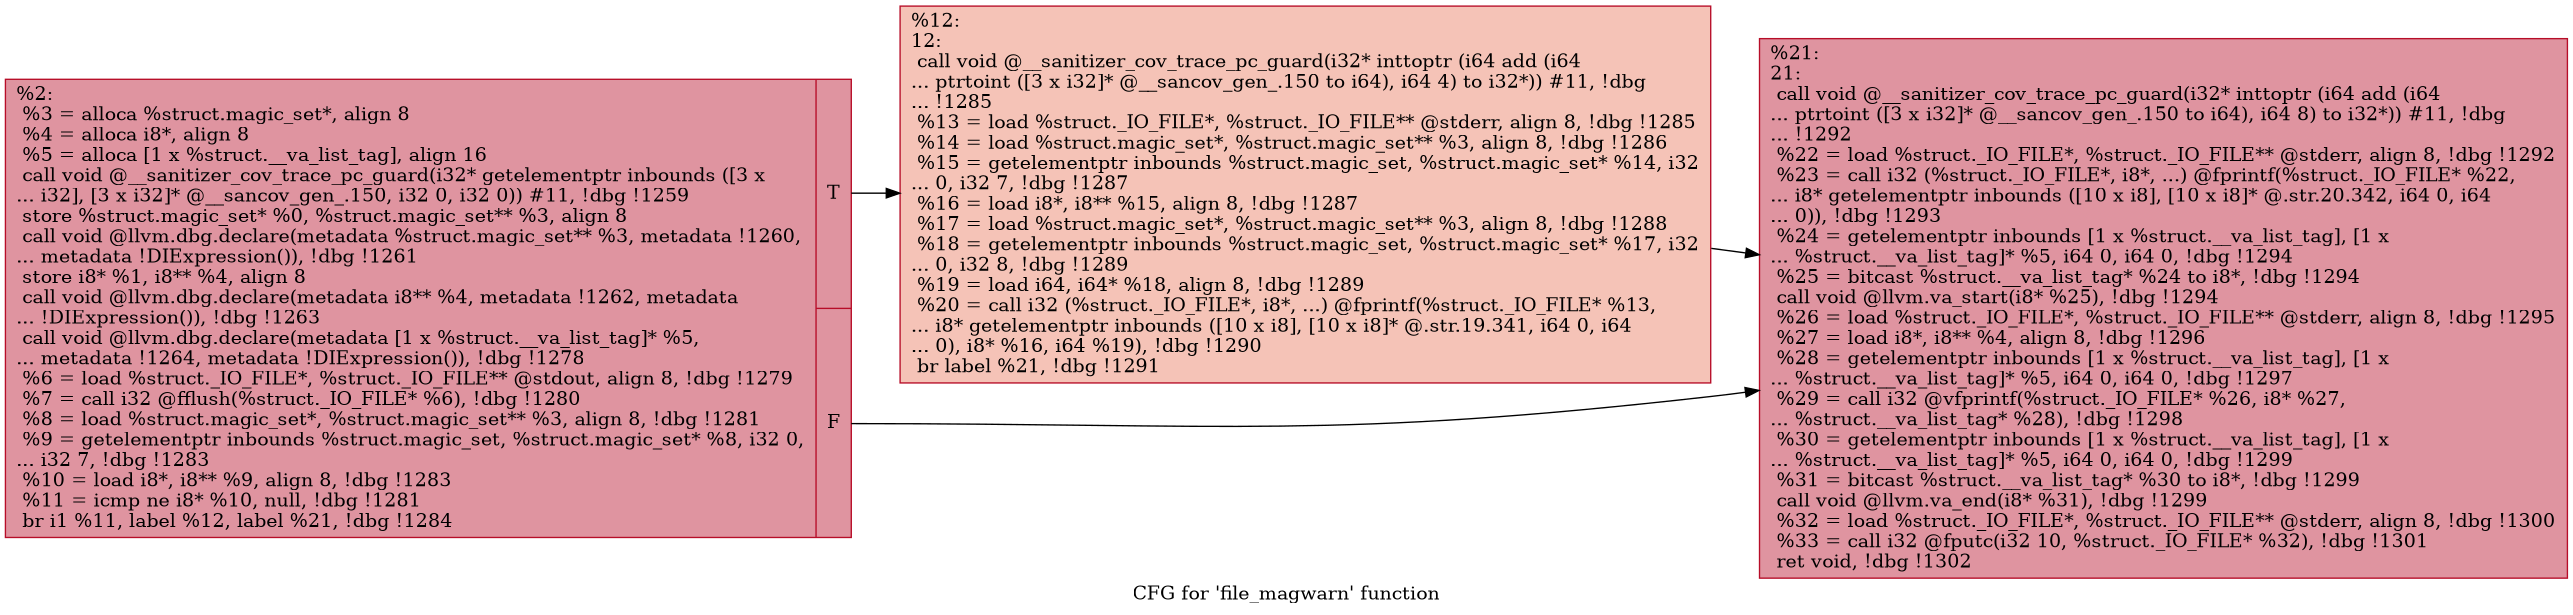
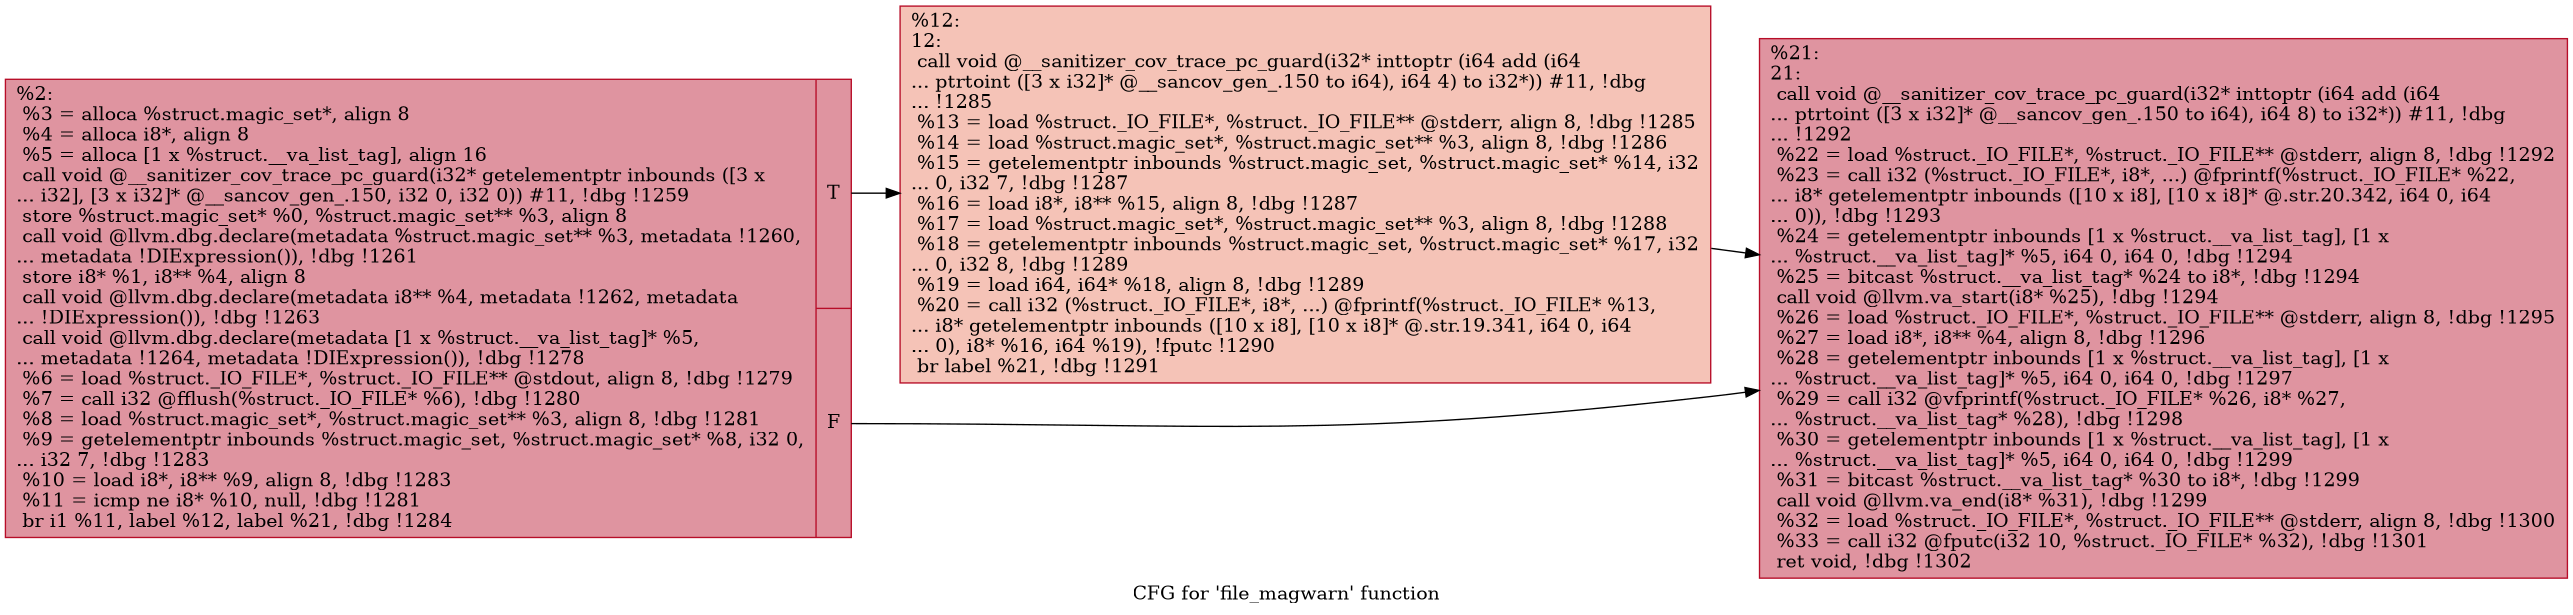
node "%12:": text "... 0), i8* %16, i64 %19), !dbg !1290" -> "... 0), i8* %16, i64 %19), !fputc !1290"
